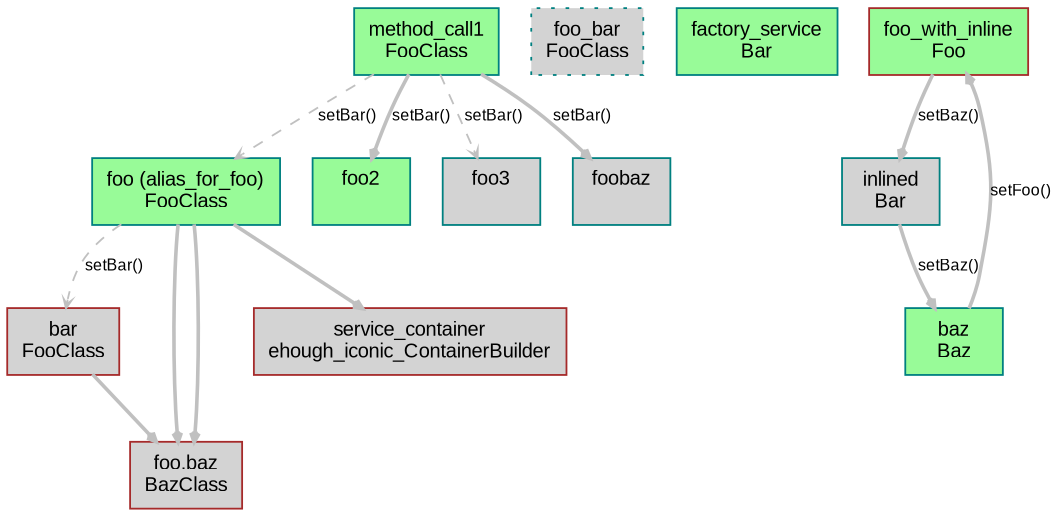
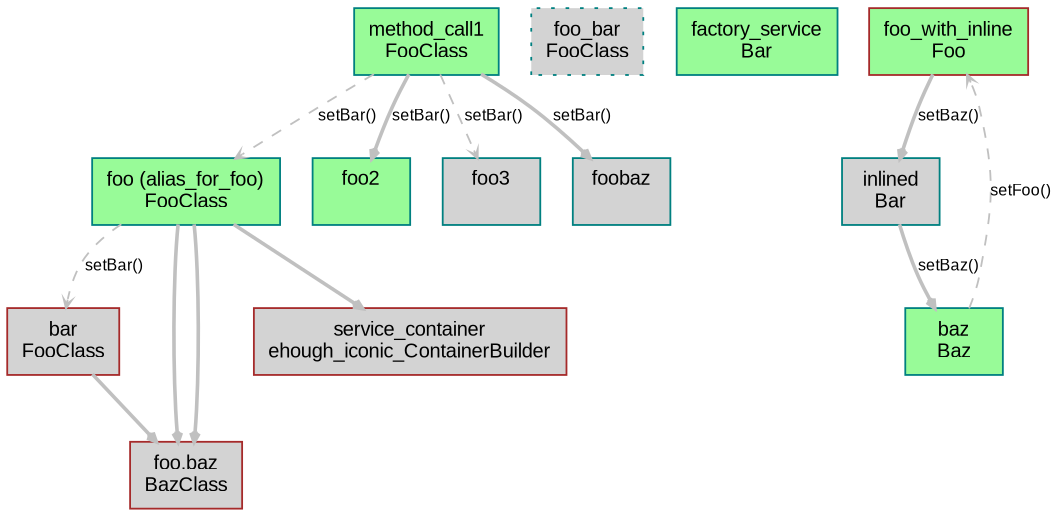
edge "baz Baz" -> "foo_with_inline Foo": style bold -> dashed
